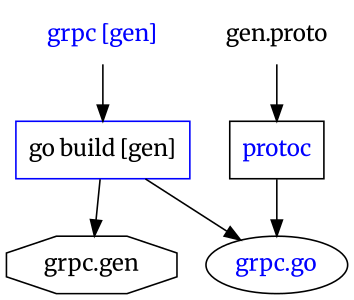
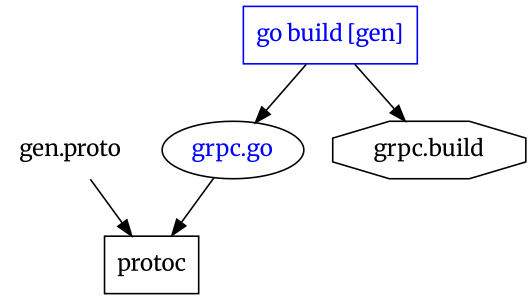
node "grpc [gen]": removed
node "go build [gen]": fontcolor black -> blue
node "protoc": fontcolor blue -> black
edge "protoc" -> "grpc.go": reversed
node "grpc.gen": label "grpc.gen" -> "grpc.build"
